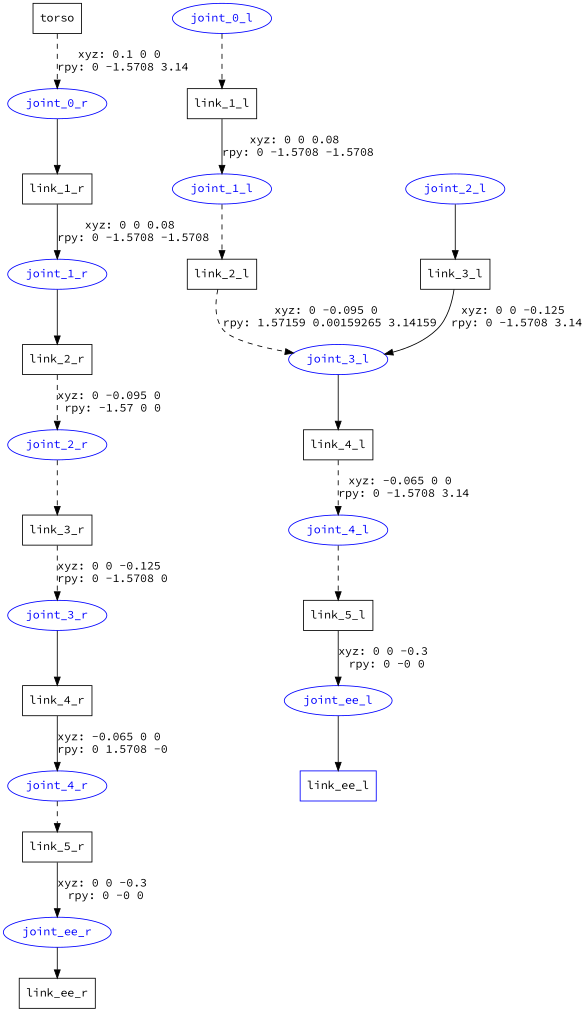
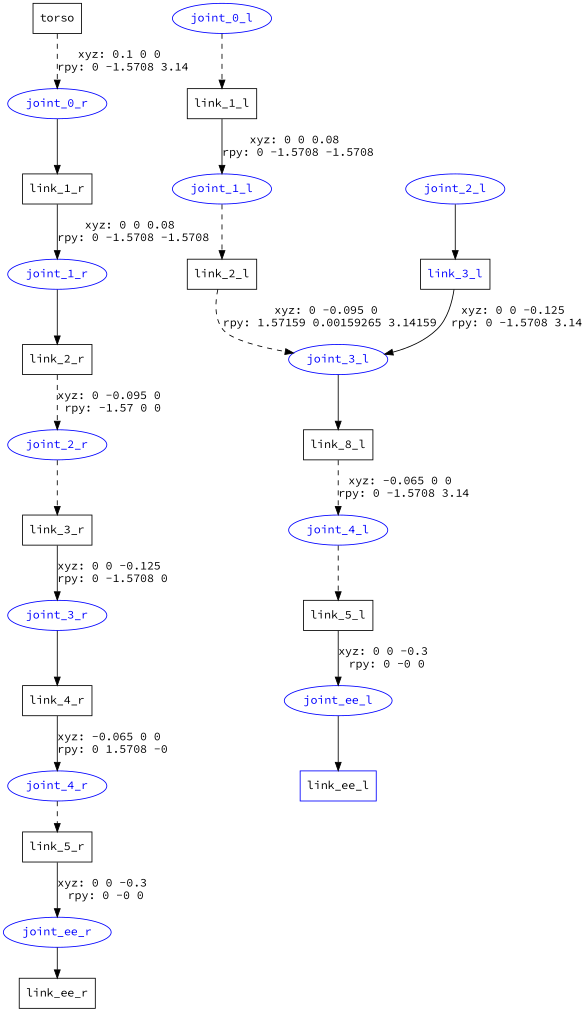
node "link_3_l": fontcolor black -> blue
node "link_4_l": label "link_4_l" -> "link_8_l"
edge "link_3_r" -> "joint_3_r": style dashed -> solid
